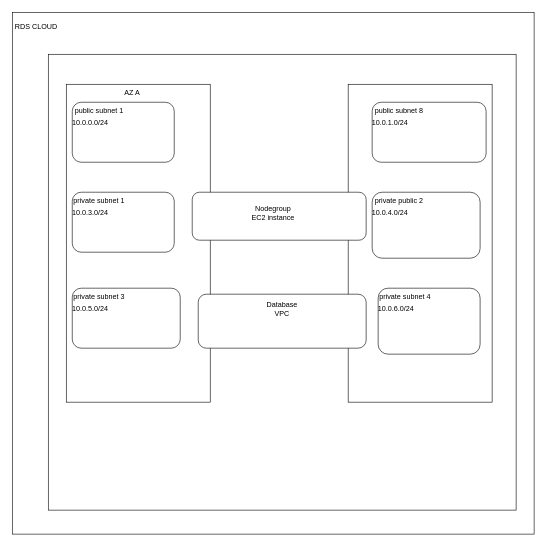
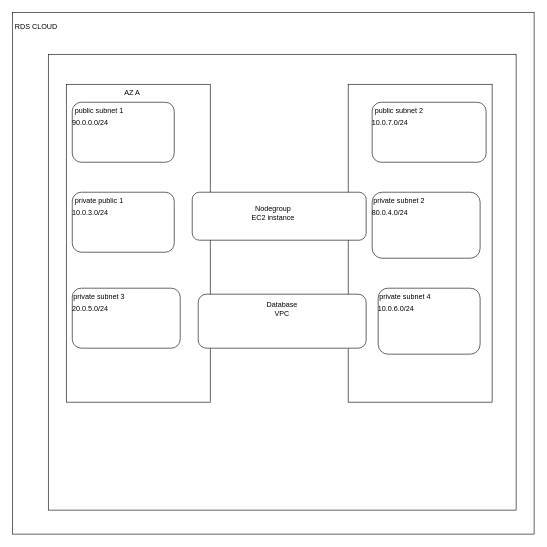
node "public subnet 8": label "public subnet 8" -> "public subnet 2"
node "10.0.0.0/24": label "10.0.0.0/24" -> "90.0.0.0/24"
node "10.0.1.0/24": label "10.0.1.0/24" -> "10.0.7.0/24"
node "private subnet 1": label "private subnet 1" -> "private public 1"
node "private public 2": label "private public 2" -> "private subnet 2"
node "10.0.4.0/24": label "10.0.4.0/24" -> "80.0.4.0/24"
node "10.0.5.0/24": label "10.0.5.0/24" -> "20.0.5.0/24"
